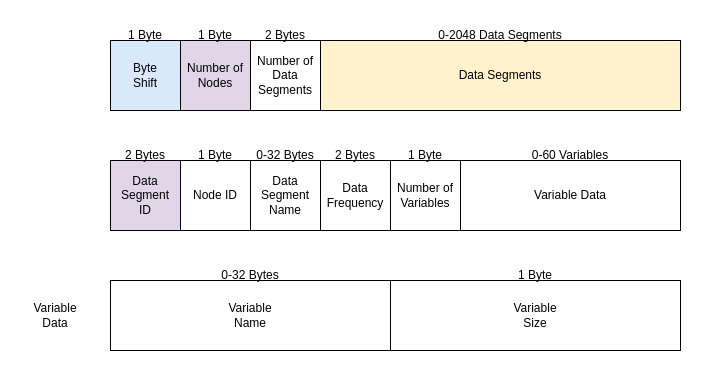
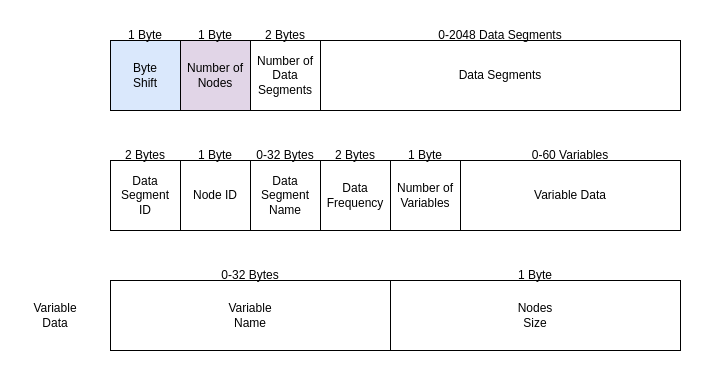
node "Data Segments": fillcolor #fff2cc -> #ffffff
node "Data Segment ID": fillcolor #e1d5e7 -> #ffffff
node "Variable Size": label "Variable Size" -> "Nodes Size"
